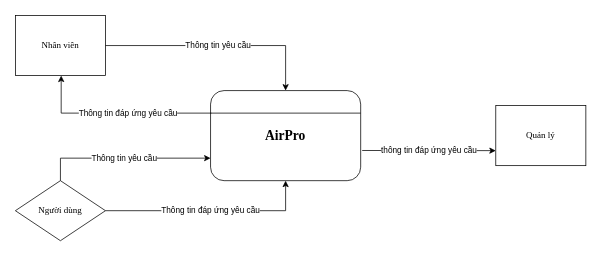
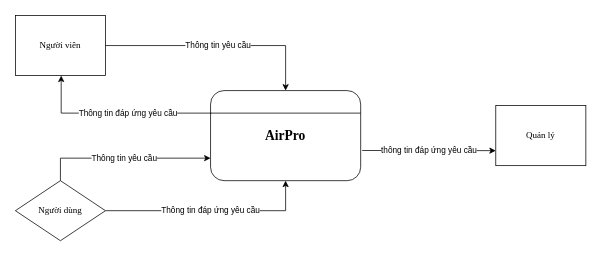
node "Nhân viên": label "Nhân viên" -> "Người viên"
